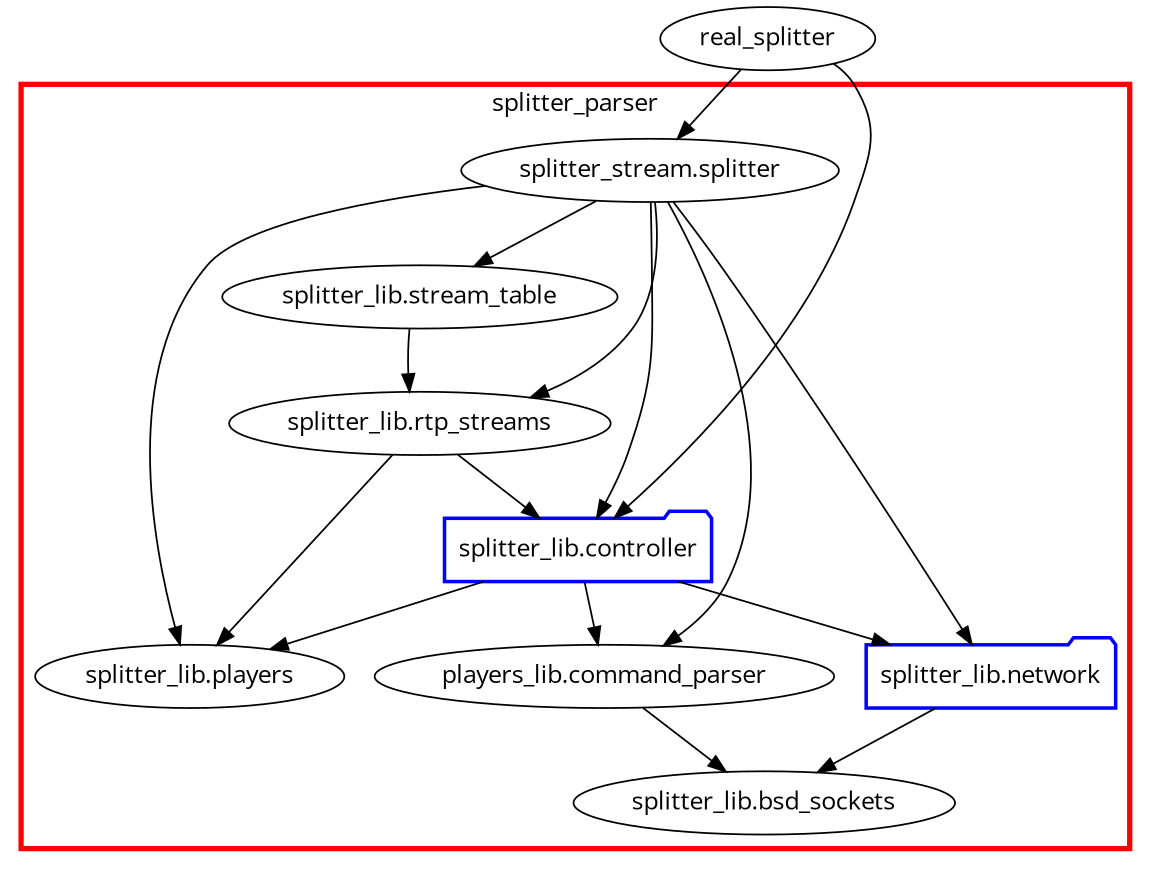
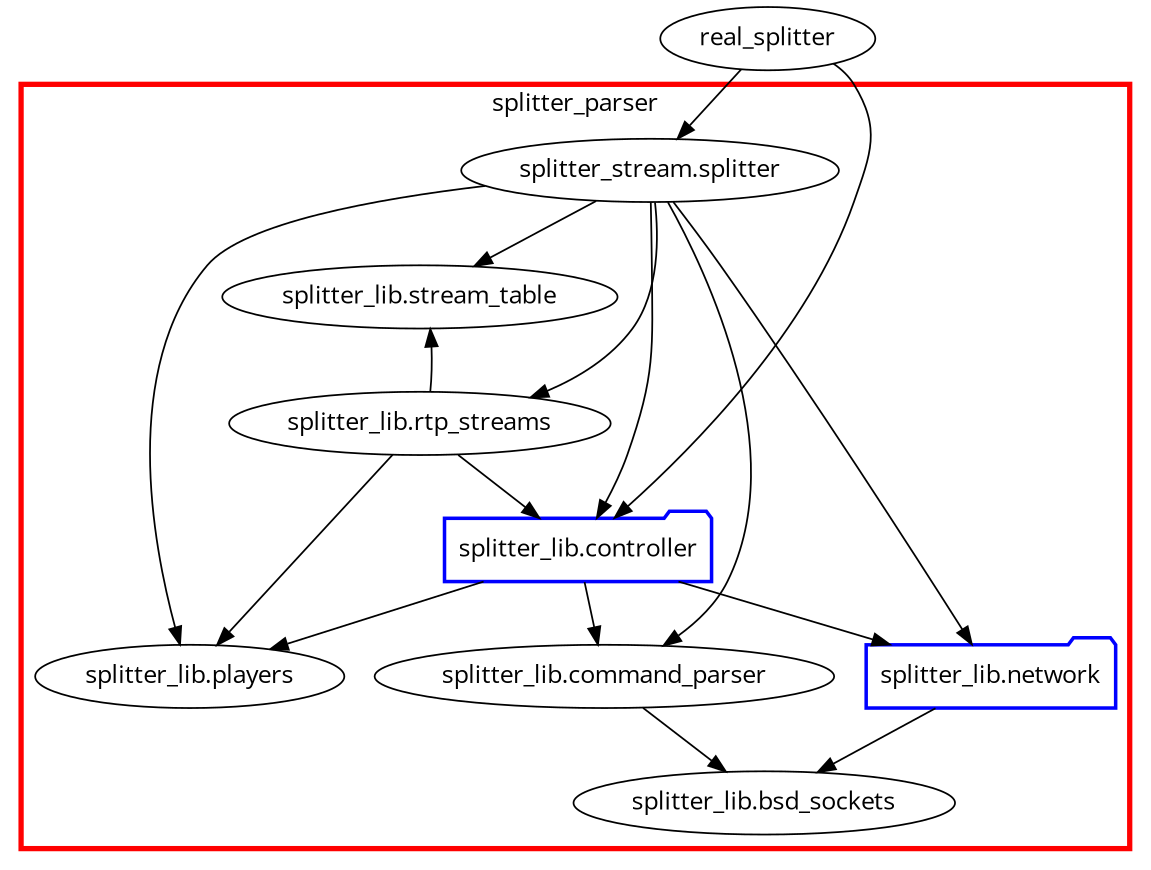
edge "splitter_lib.stream_table" -> "splitter_lib.rtp_streams": reversed
node "players_lib.command_parser": label "players_lib.command_parser" -> "splitter_lib.command_parser"
